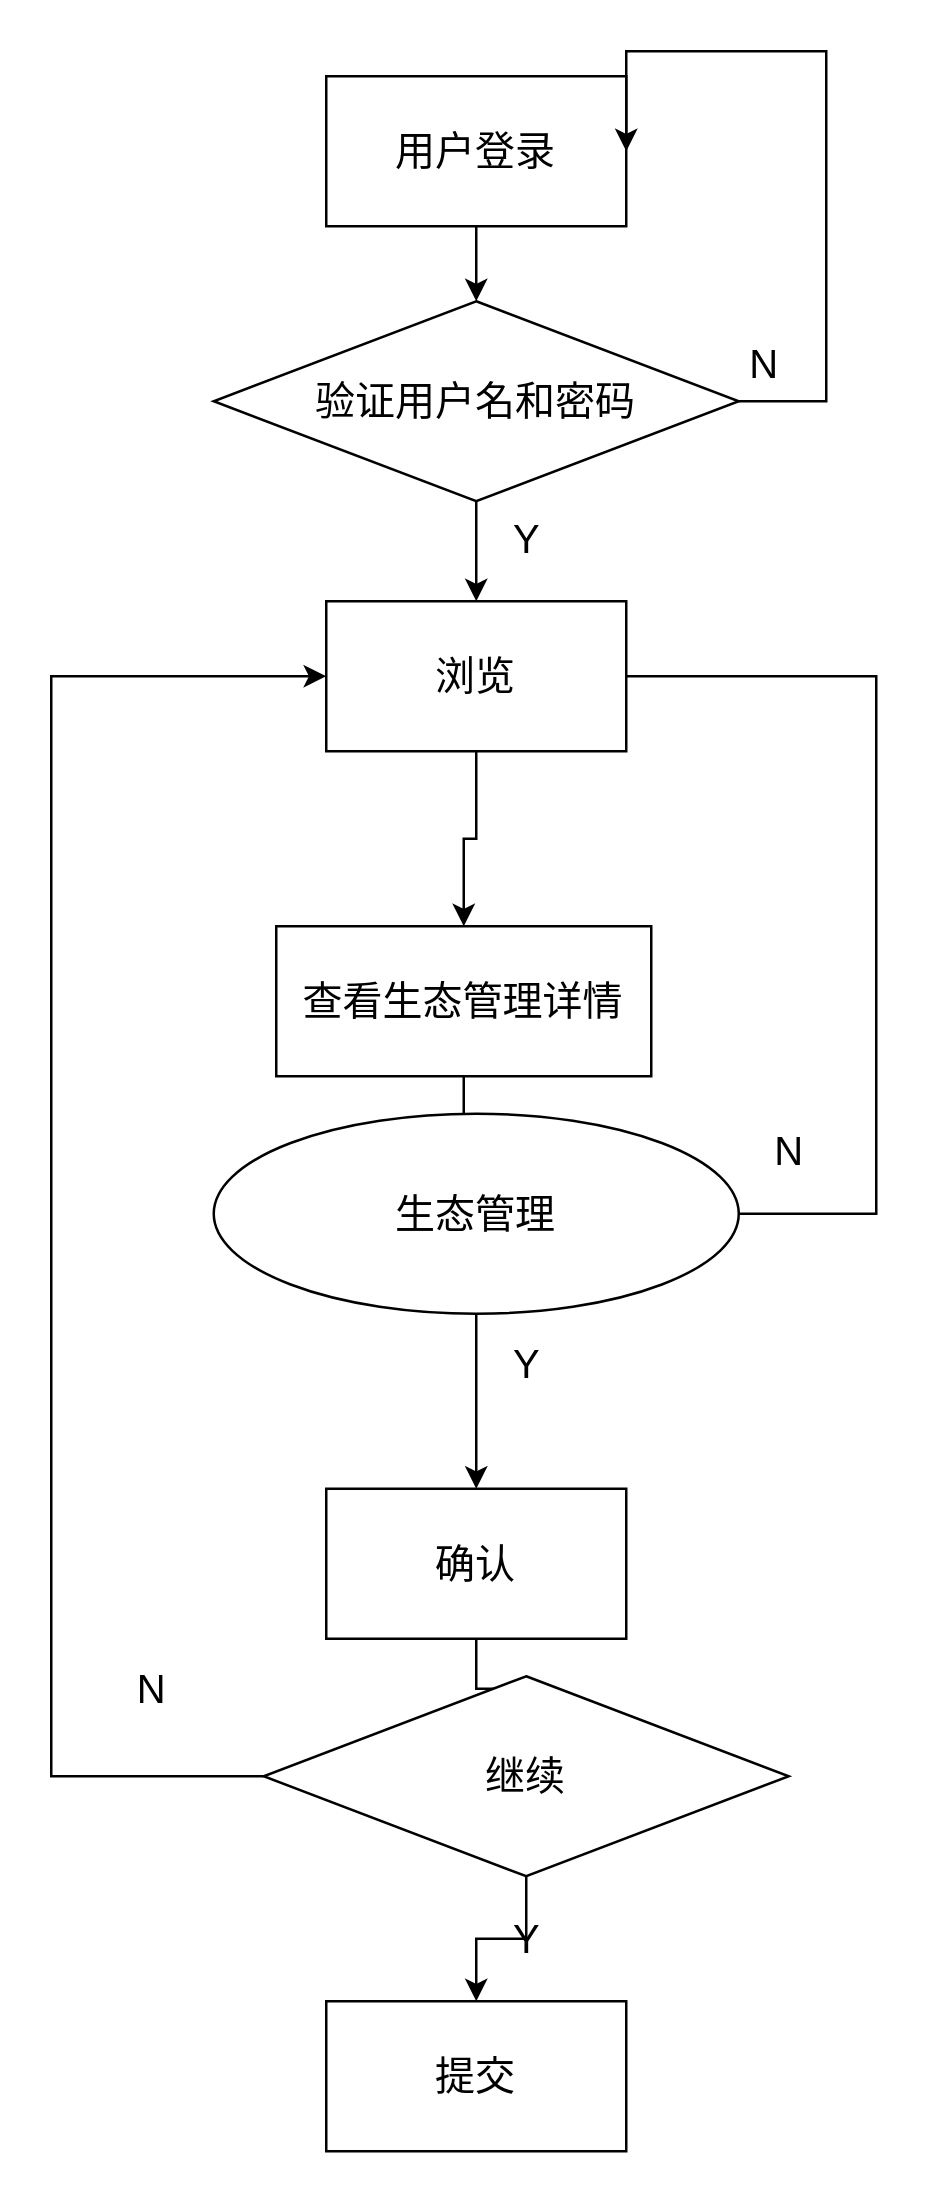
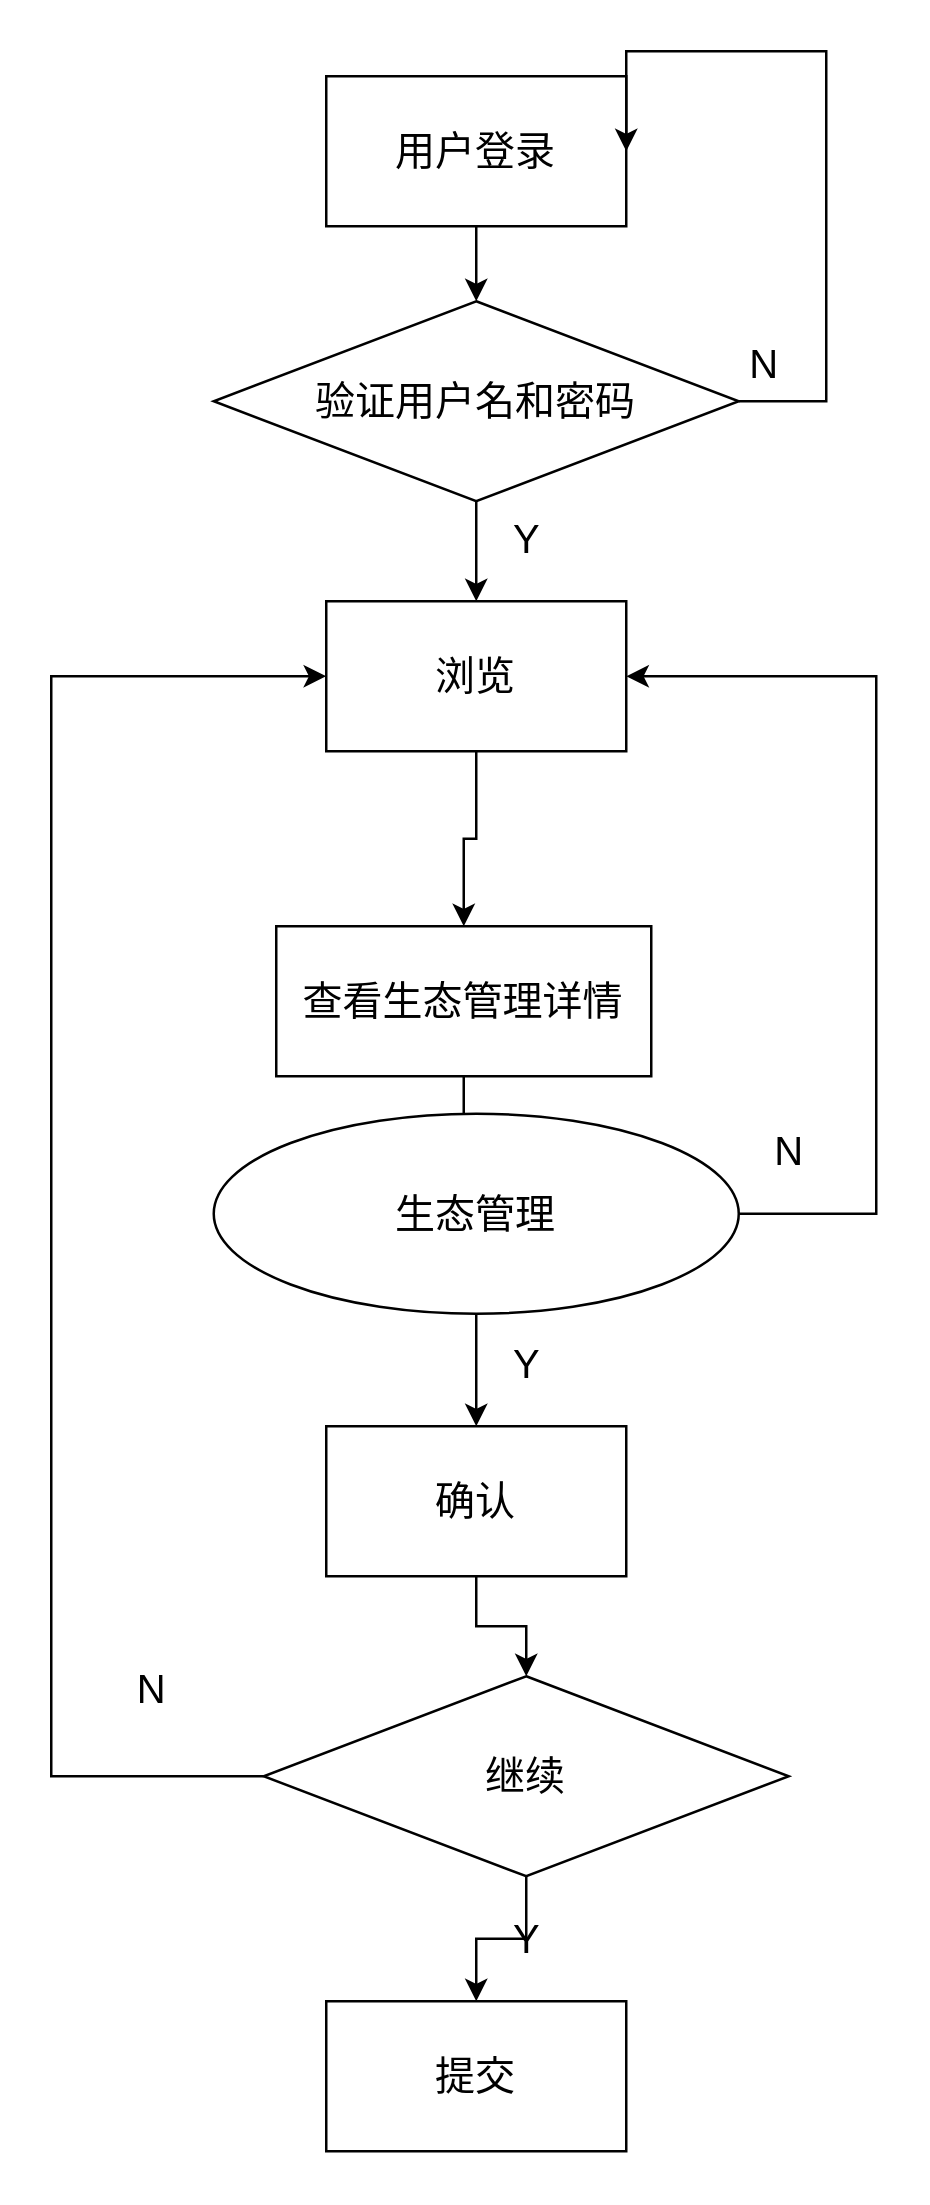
edge "浏览" -- "生态管理": arrowhead none -> classic
node "确认": moved (476, 1564) -> (476, 1501)
